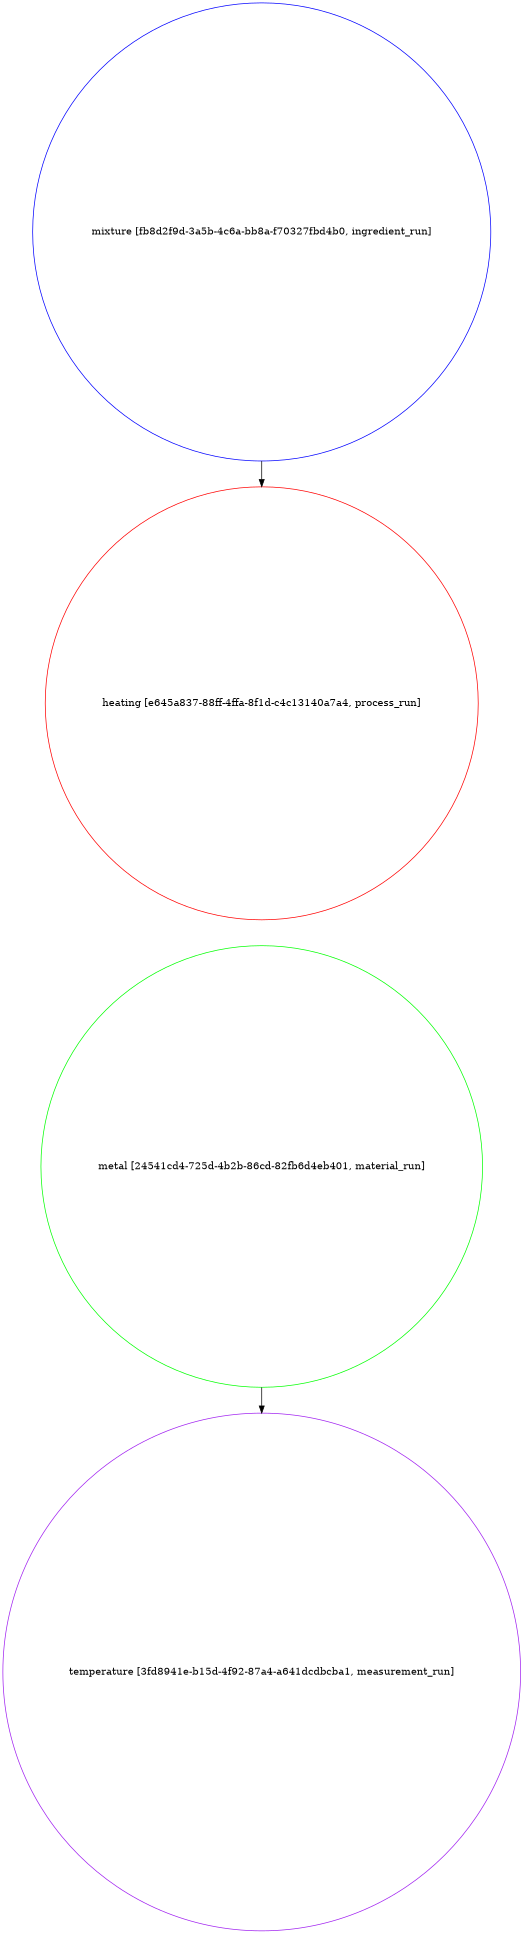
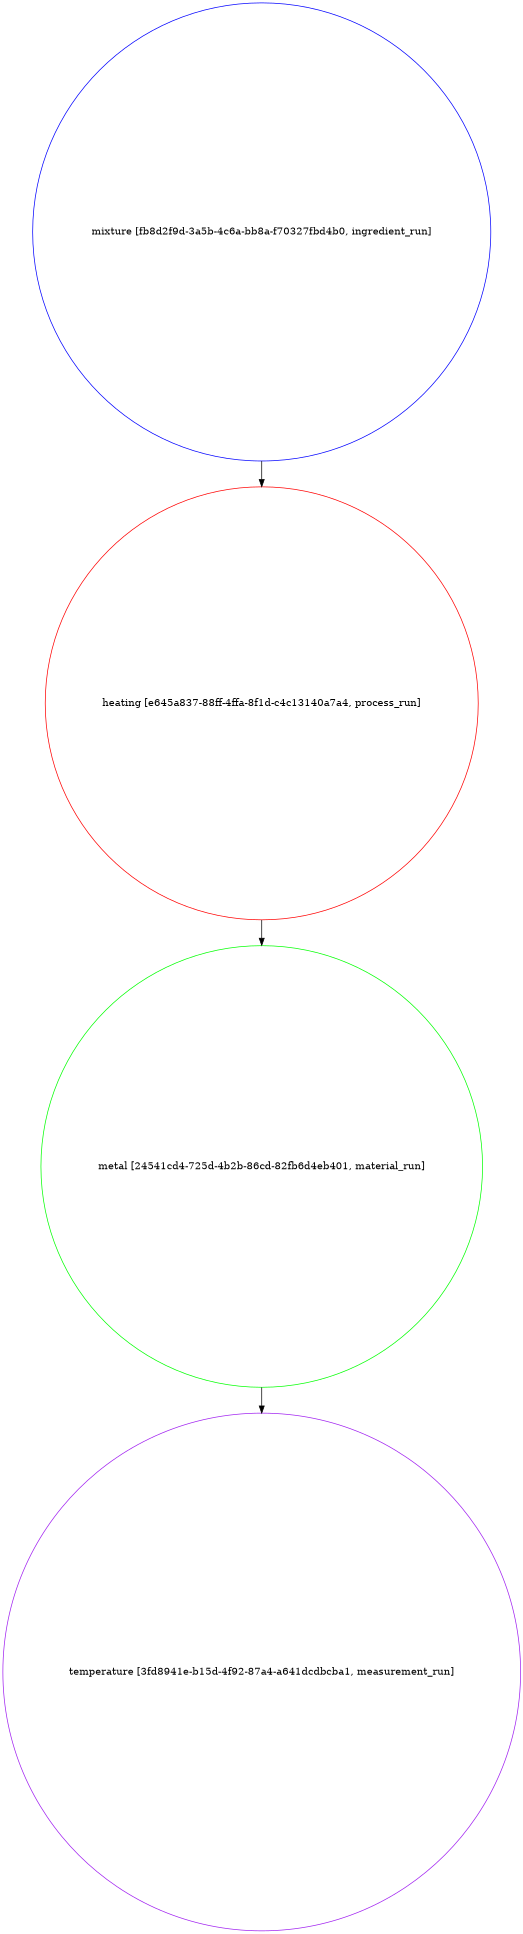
edge "heating [e645a837-88ff-4ffa-8f1d-c4c13140a7a4, process_run]" -> "metal [24541cd4-725d-4b2b-86cd-82fb6d4eb401, material_run]": added
